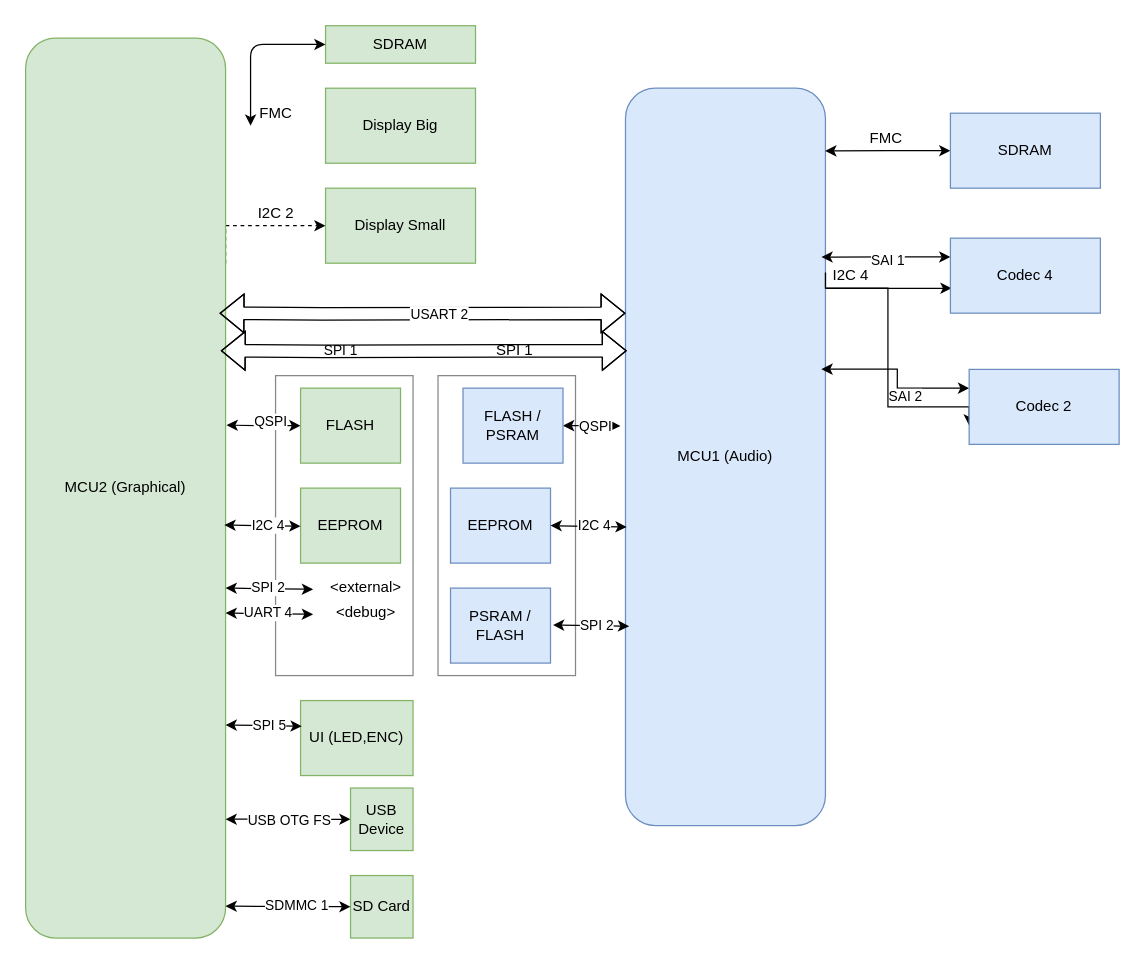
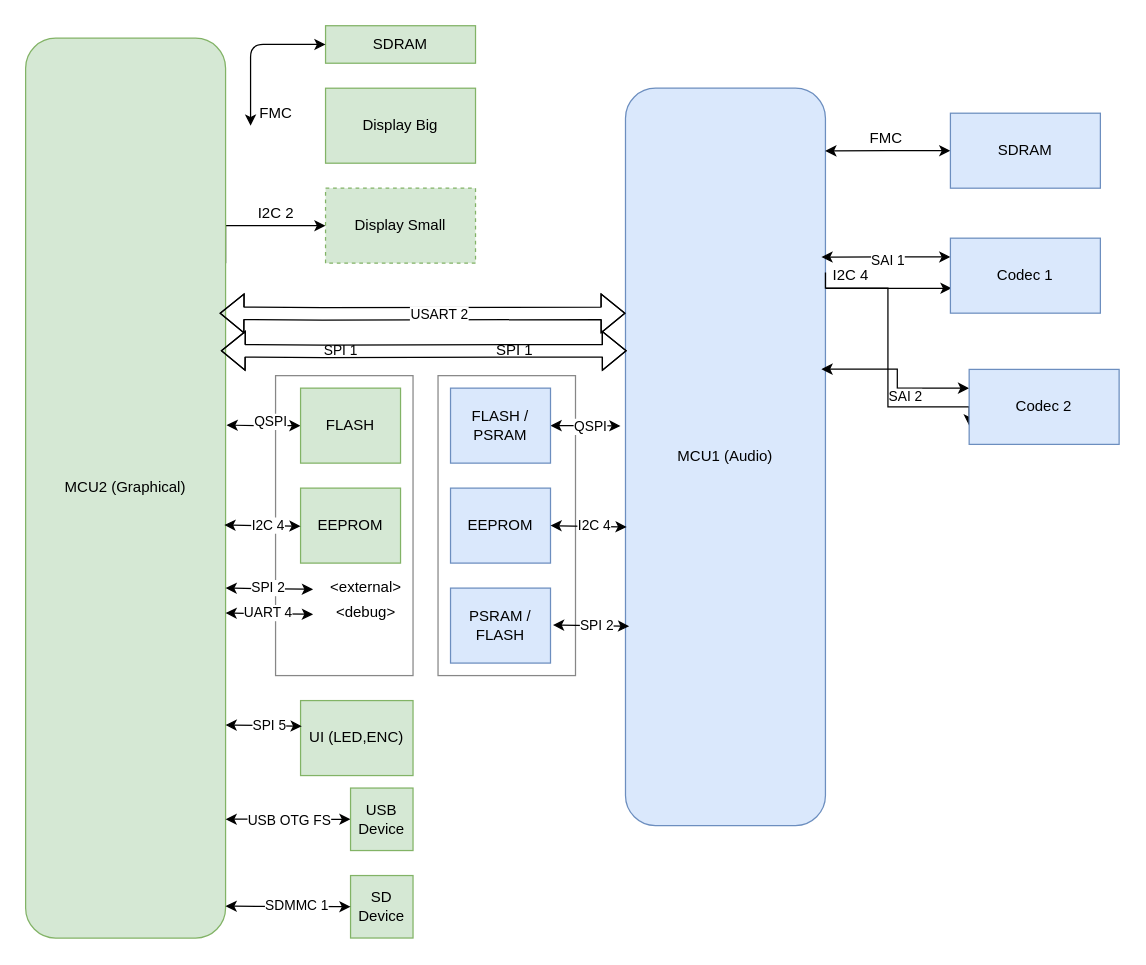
edge "MCU2 (Graphical)" -> "Display Small": style dashed -> solid
node "Display Small": style solid -> dashed
node "Codec 4": label "Codec 4" -> "Codec 1"
node "FLASH / PSRAM": moved (513, 426) -> (501, 426)
node "SD Card": label "SD Card" -> "SD Device"
